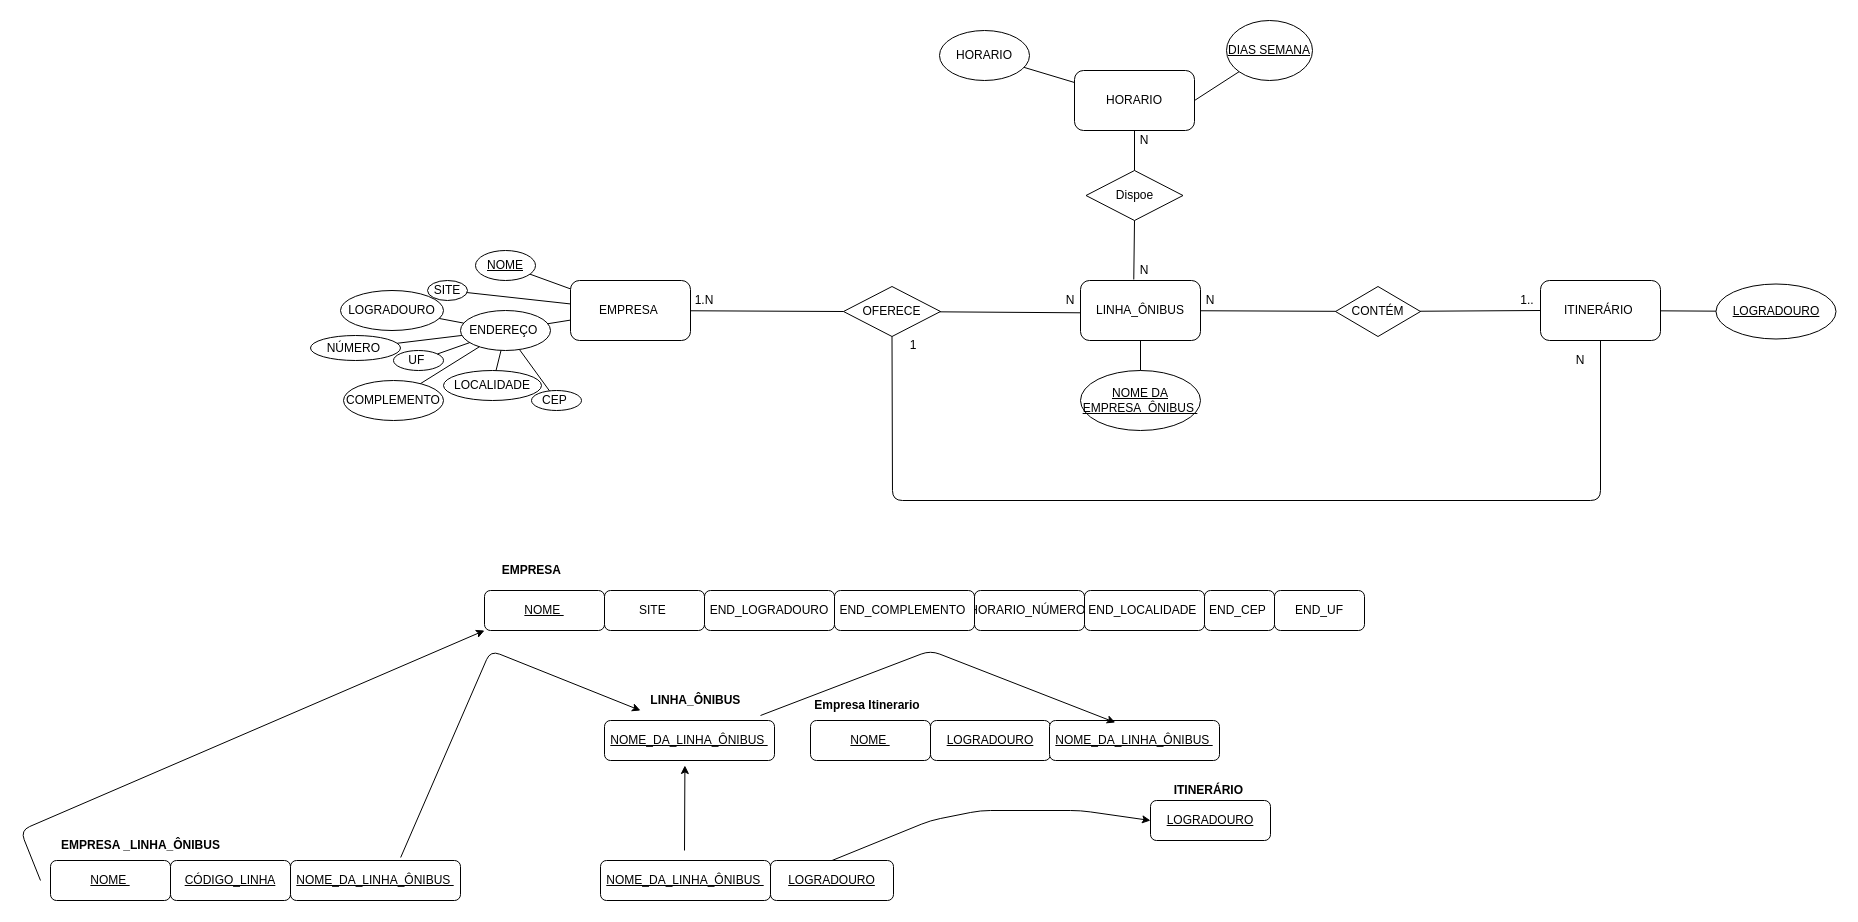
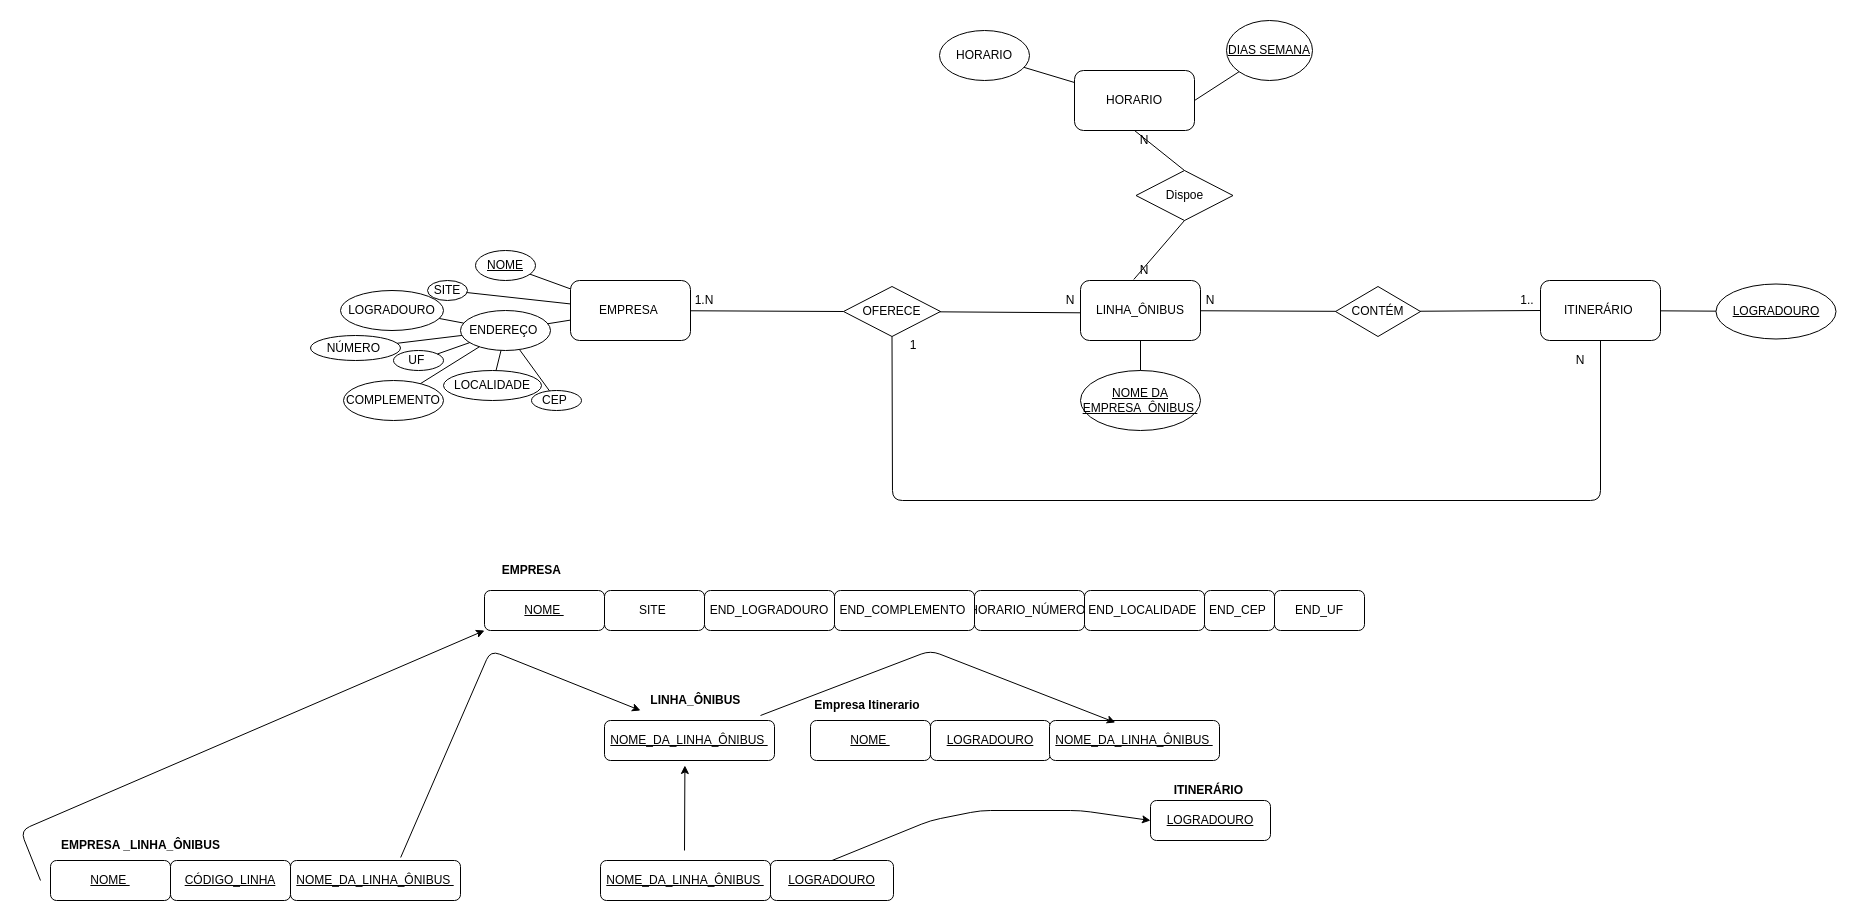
node "Dispoe": moved (1135, 196) -> (1185, 196)
